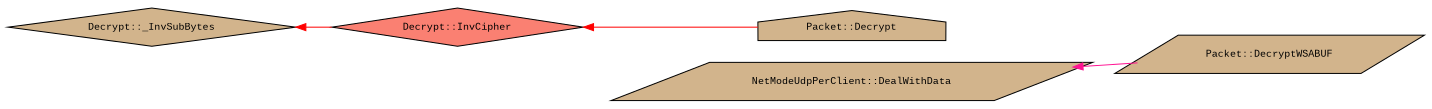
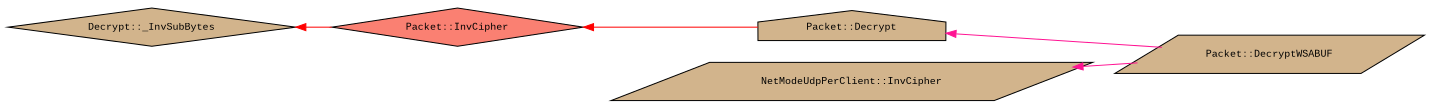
node "Decrypt::InvCipher": label "Decrypt::InvCipher" -> "Packet::InvCipher"
edge "Packet::DecryptWSABUF" -> "Packet::Decrypt": added
node "NetModeUdpPerClient::DealWithData": label "NetModeUdpPerClient::DealWithData" -> "NetModeUdpPerClient::InvCipher"
